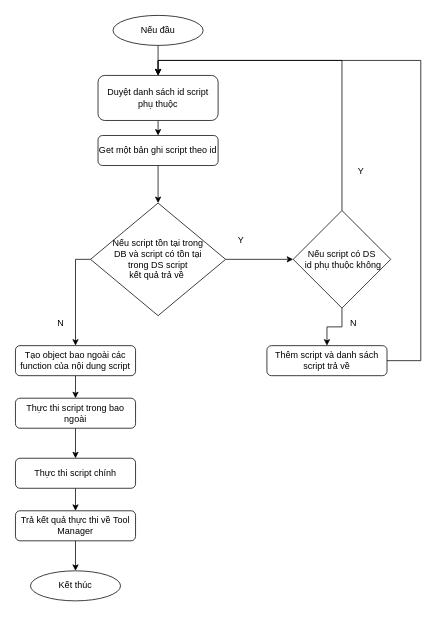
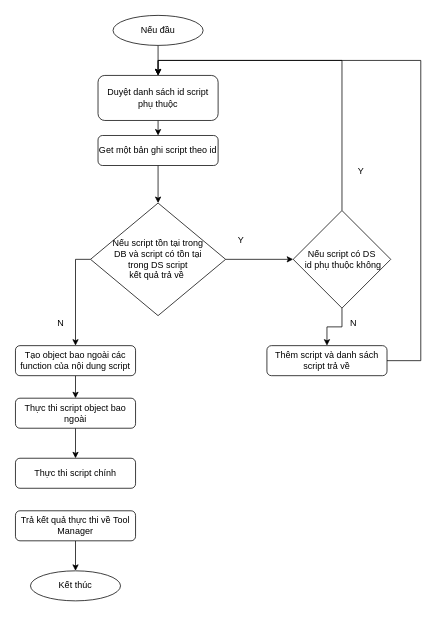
node "Thực thi script trong bao ngoài": label "Thực thi script trong bao ngoài" -> "Thực thi script object bao ngoài"
edge "Thực thi script chính" -> "Trả kết quả thực thi về Tool Manager": removed
